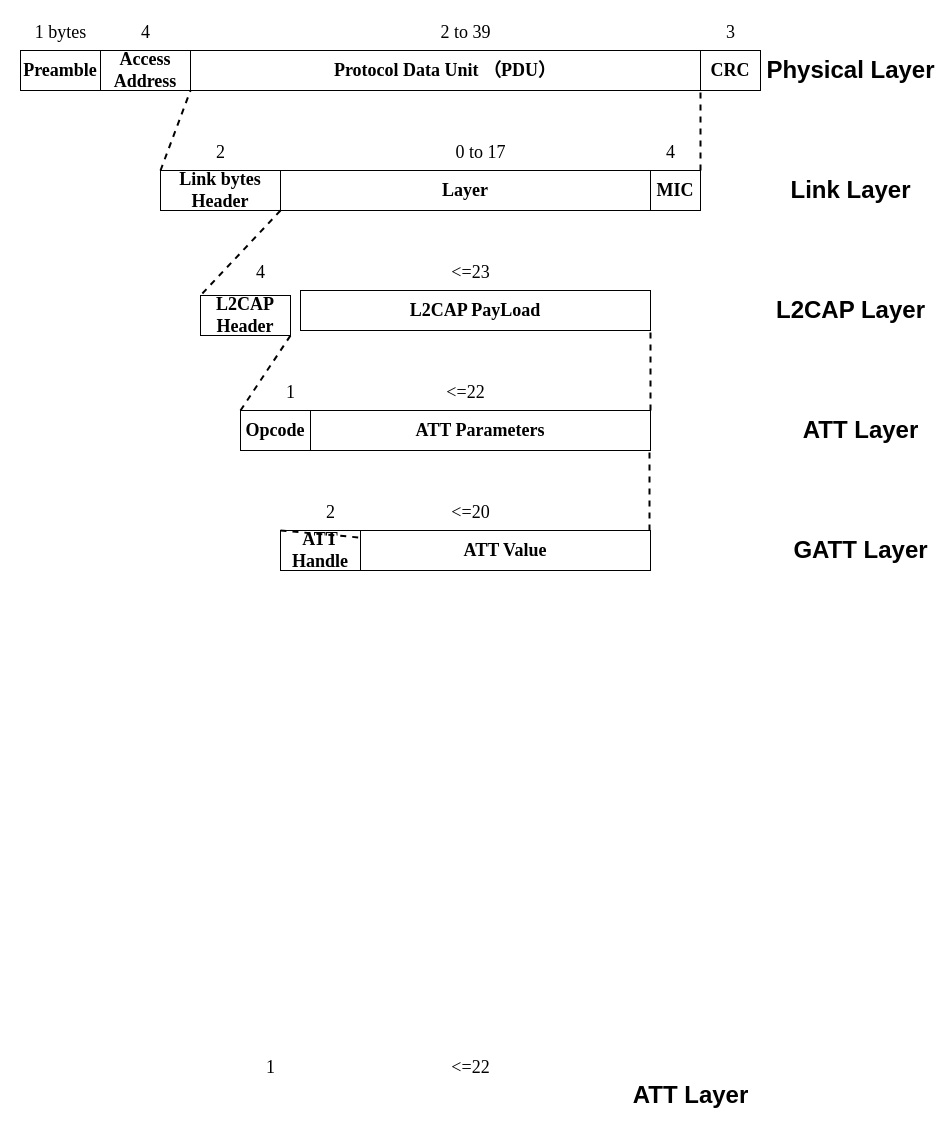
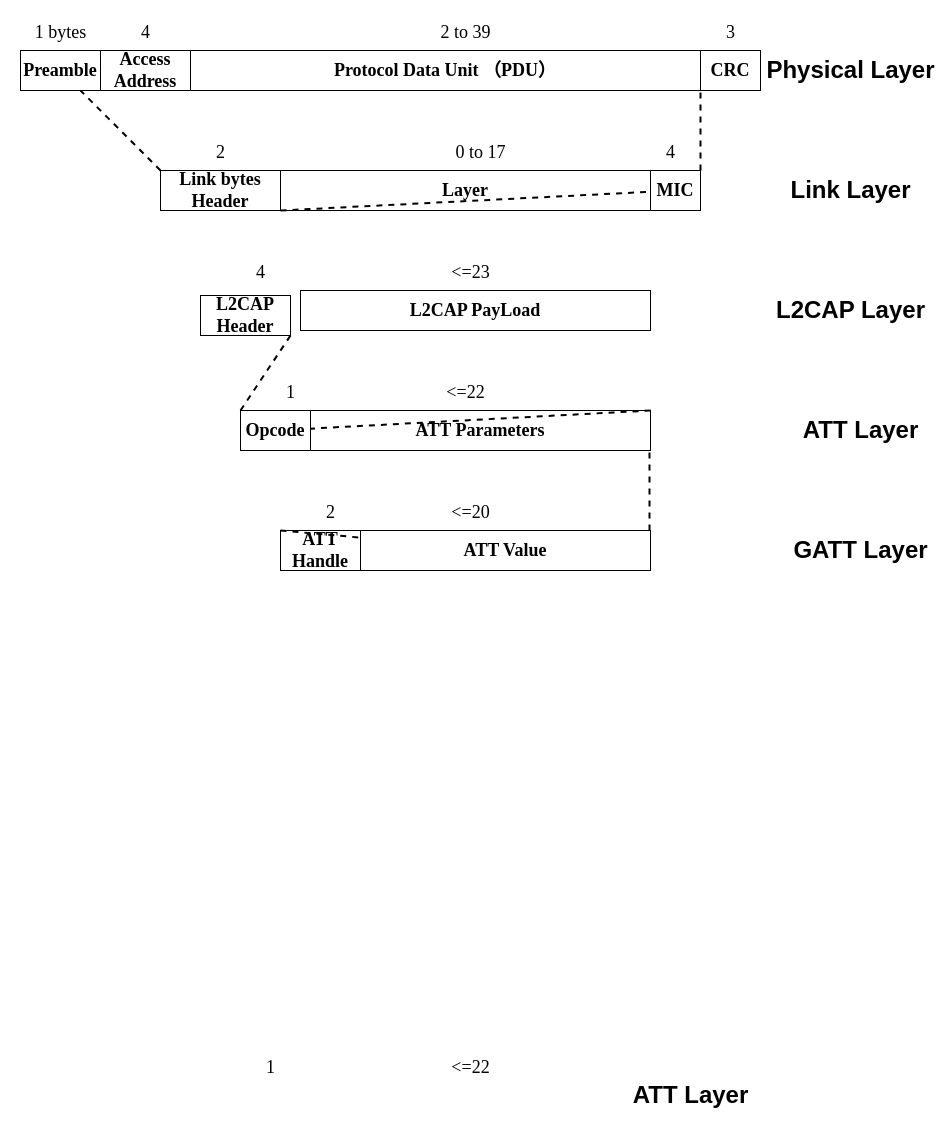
edge "Protocol Data Unit （PDU）" -- "Link bytes Header": now "Preamble" -- "Link bytes Header"
edge "Layer" -- "L2CAP Header": now "Layer" -- "MIC"
edge "L2CAP PayLoad" -- "ATT Parameters": now "Opcode" -- "ATT Parameters"
